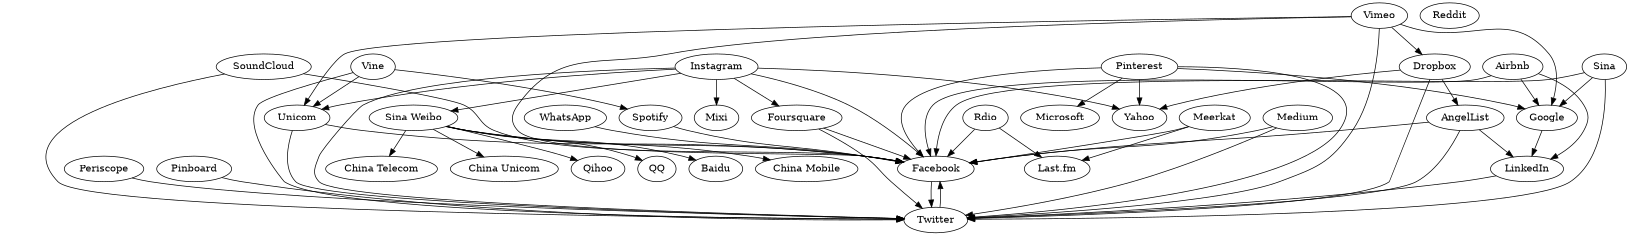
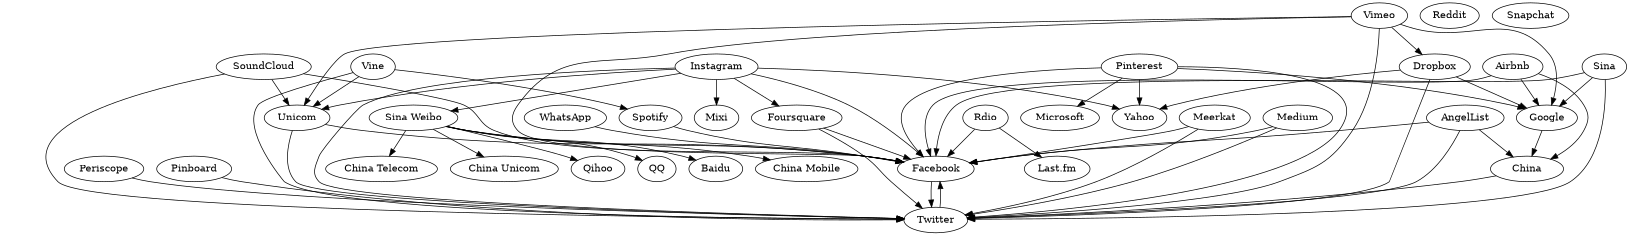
node "Snapchat": added
edge "SoundCloud" -> "Unicom": added
edge "Dropbox" -> "AngelList": now "Dropbox" -> "Google"
edge "Meerkat" -> "Last.fm": now "Meerkat" -> "Twitter"
node "LinkedIn": label "LinkedIn" -> "China"
